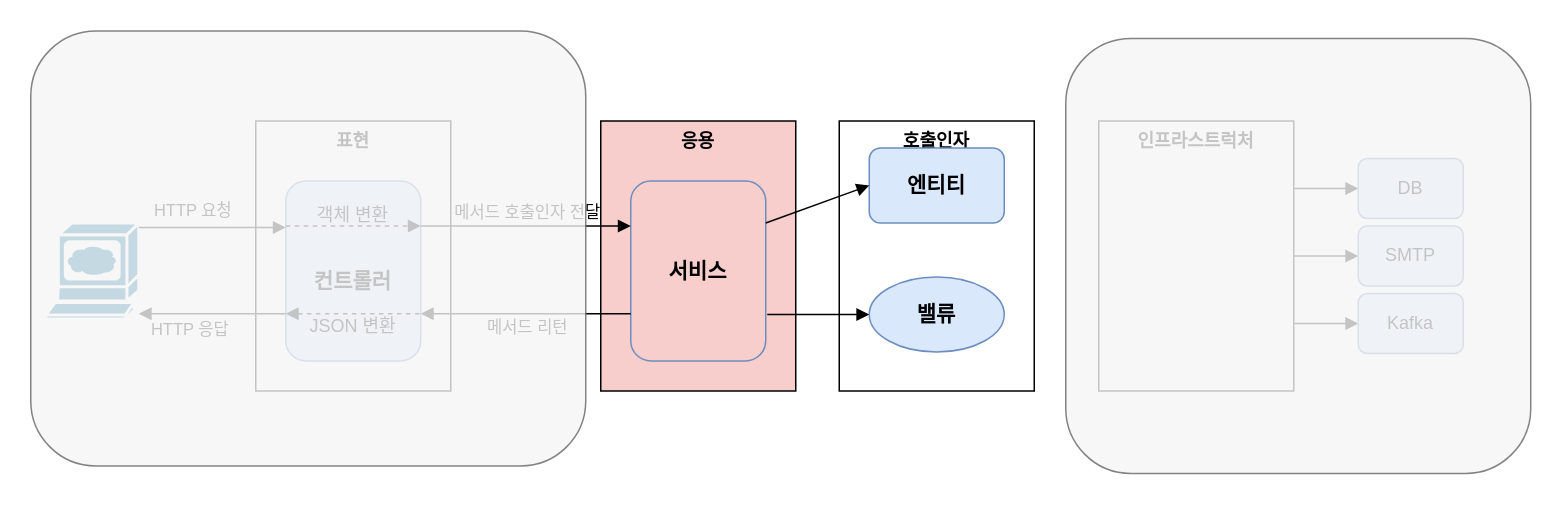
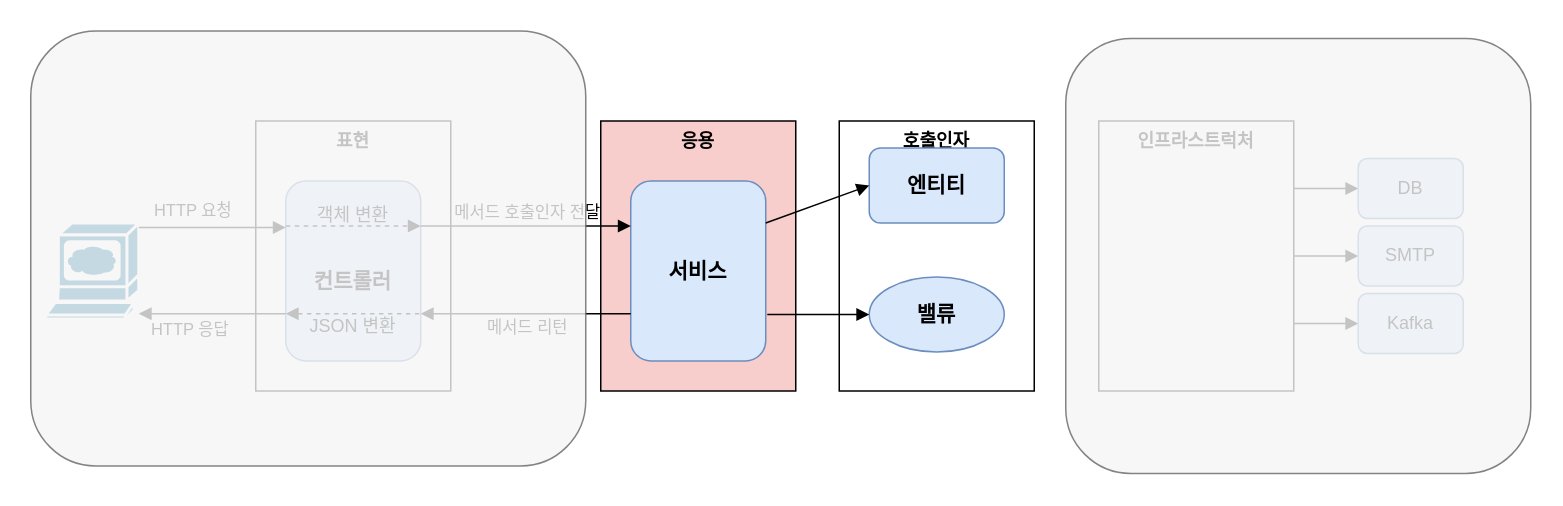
node "서비스": fillcolor #f8cecc -> #dae8fc
